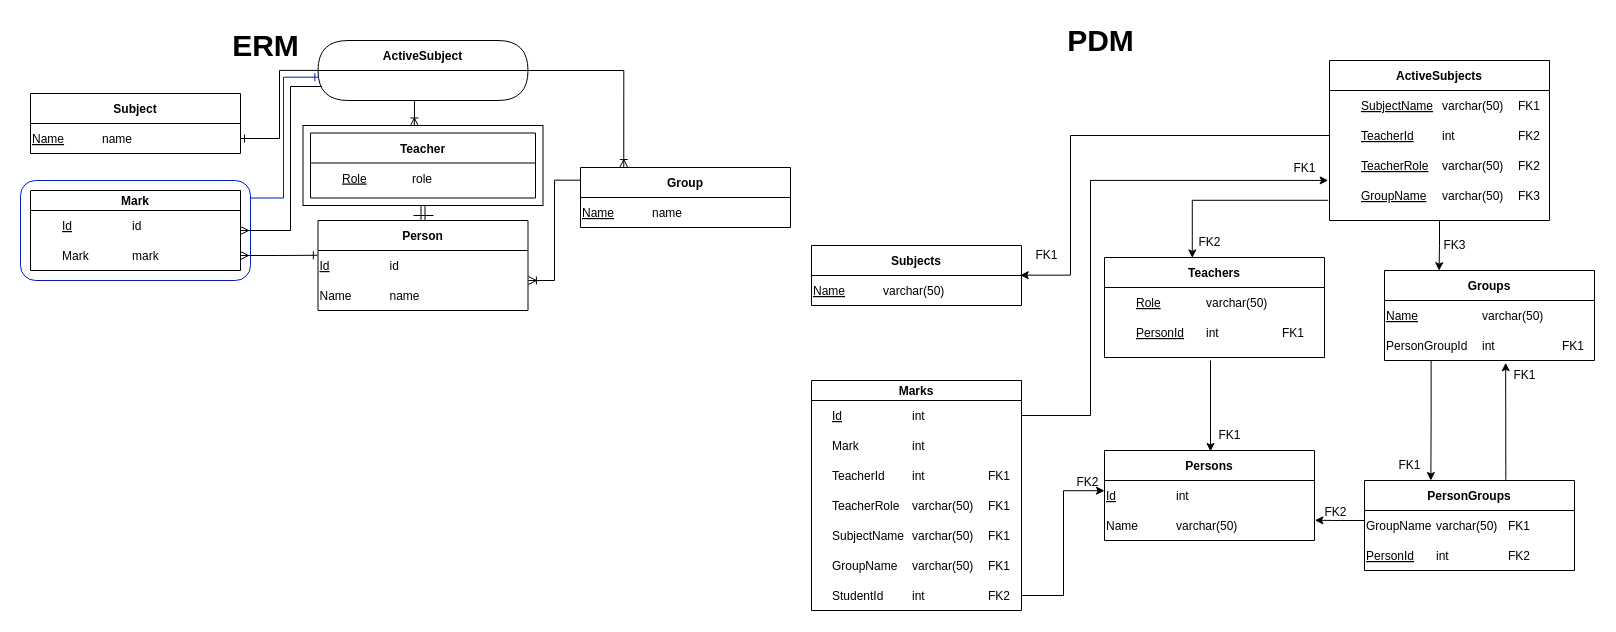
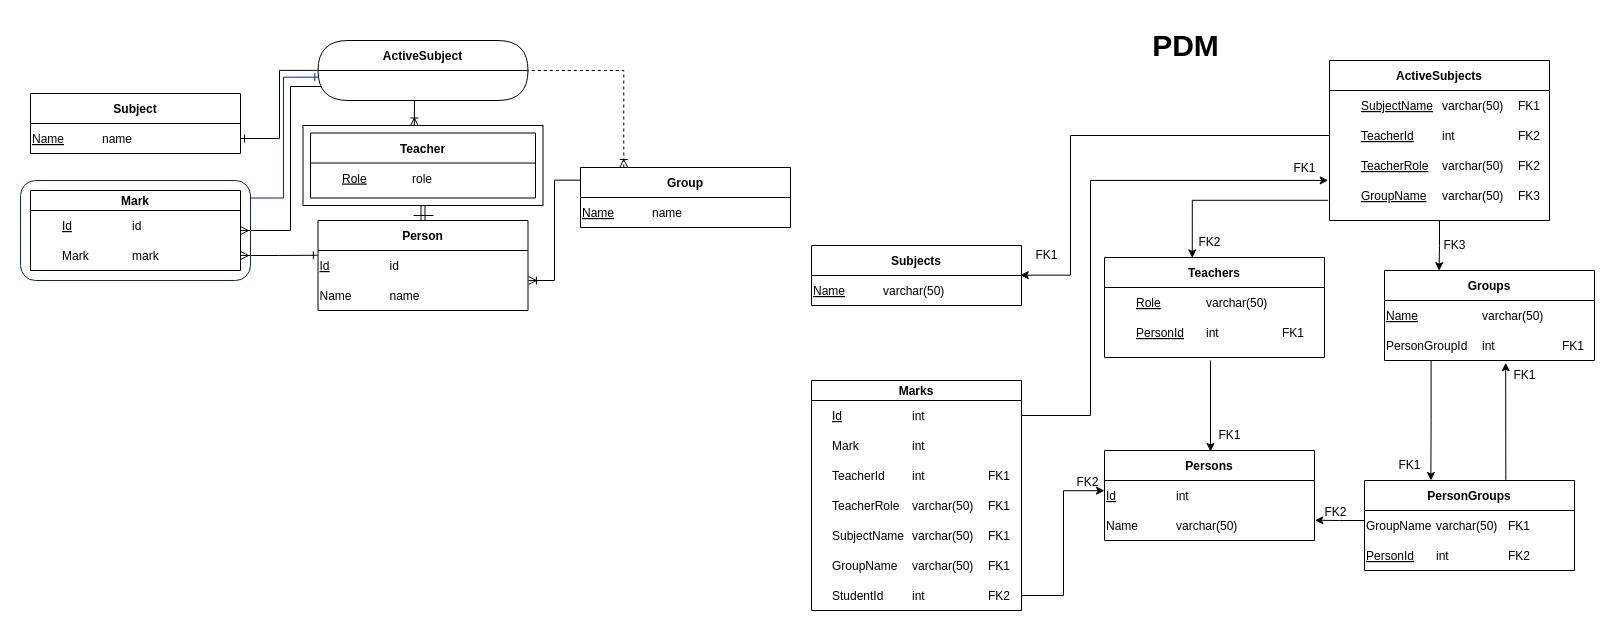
node "PDM": moved (1101, 41) -> (1186, 46)
node "ERM": removed
edge "ActiveSubject" -- "Group": style solid -> dashed
